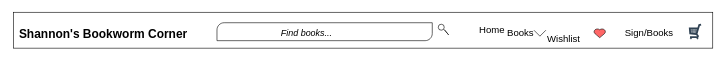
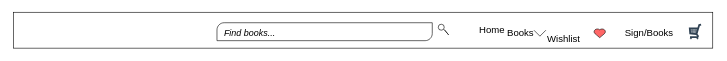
node "Shannon's Bookworm Corner": removed
node "Find books...": moved (306, 33) -> (249, 33)
